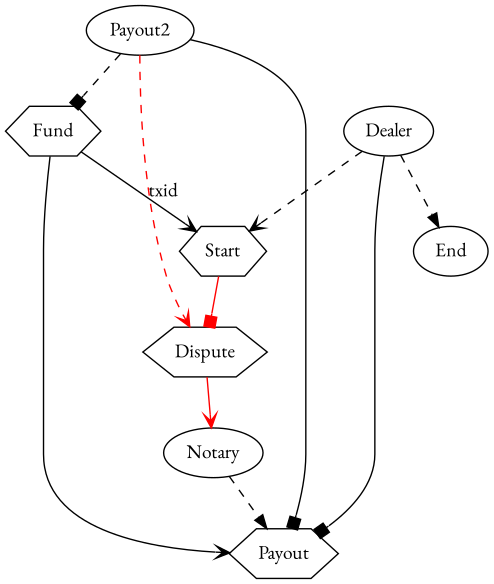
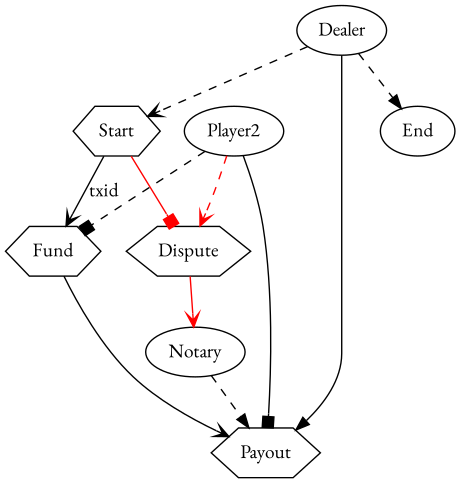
node "Payout2": label "Payout2" -> "Player2"
edge "Fund" -> "Start": reversed
edge "Dealer" -> "Payout": arrowhead box -> normal
